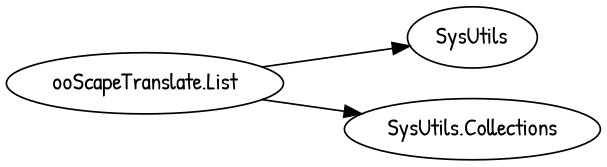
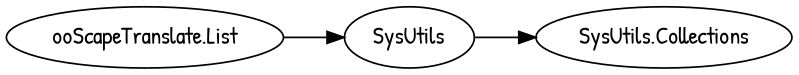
edge "ooScapeTranslate.List" -> "SysUtils.Collections": now "SysUtils" -> "SysUtils.Collections"
